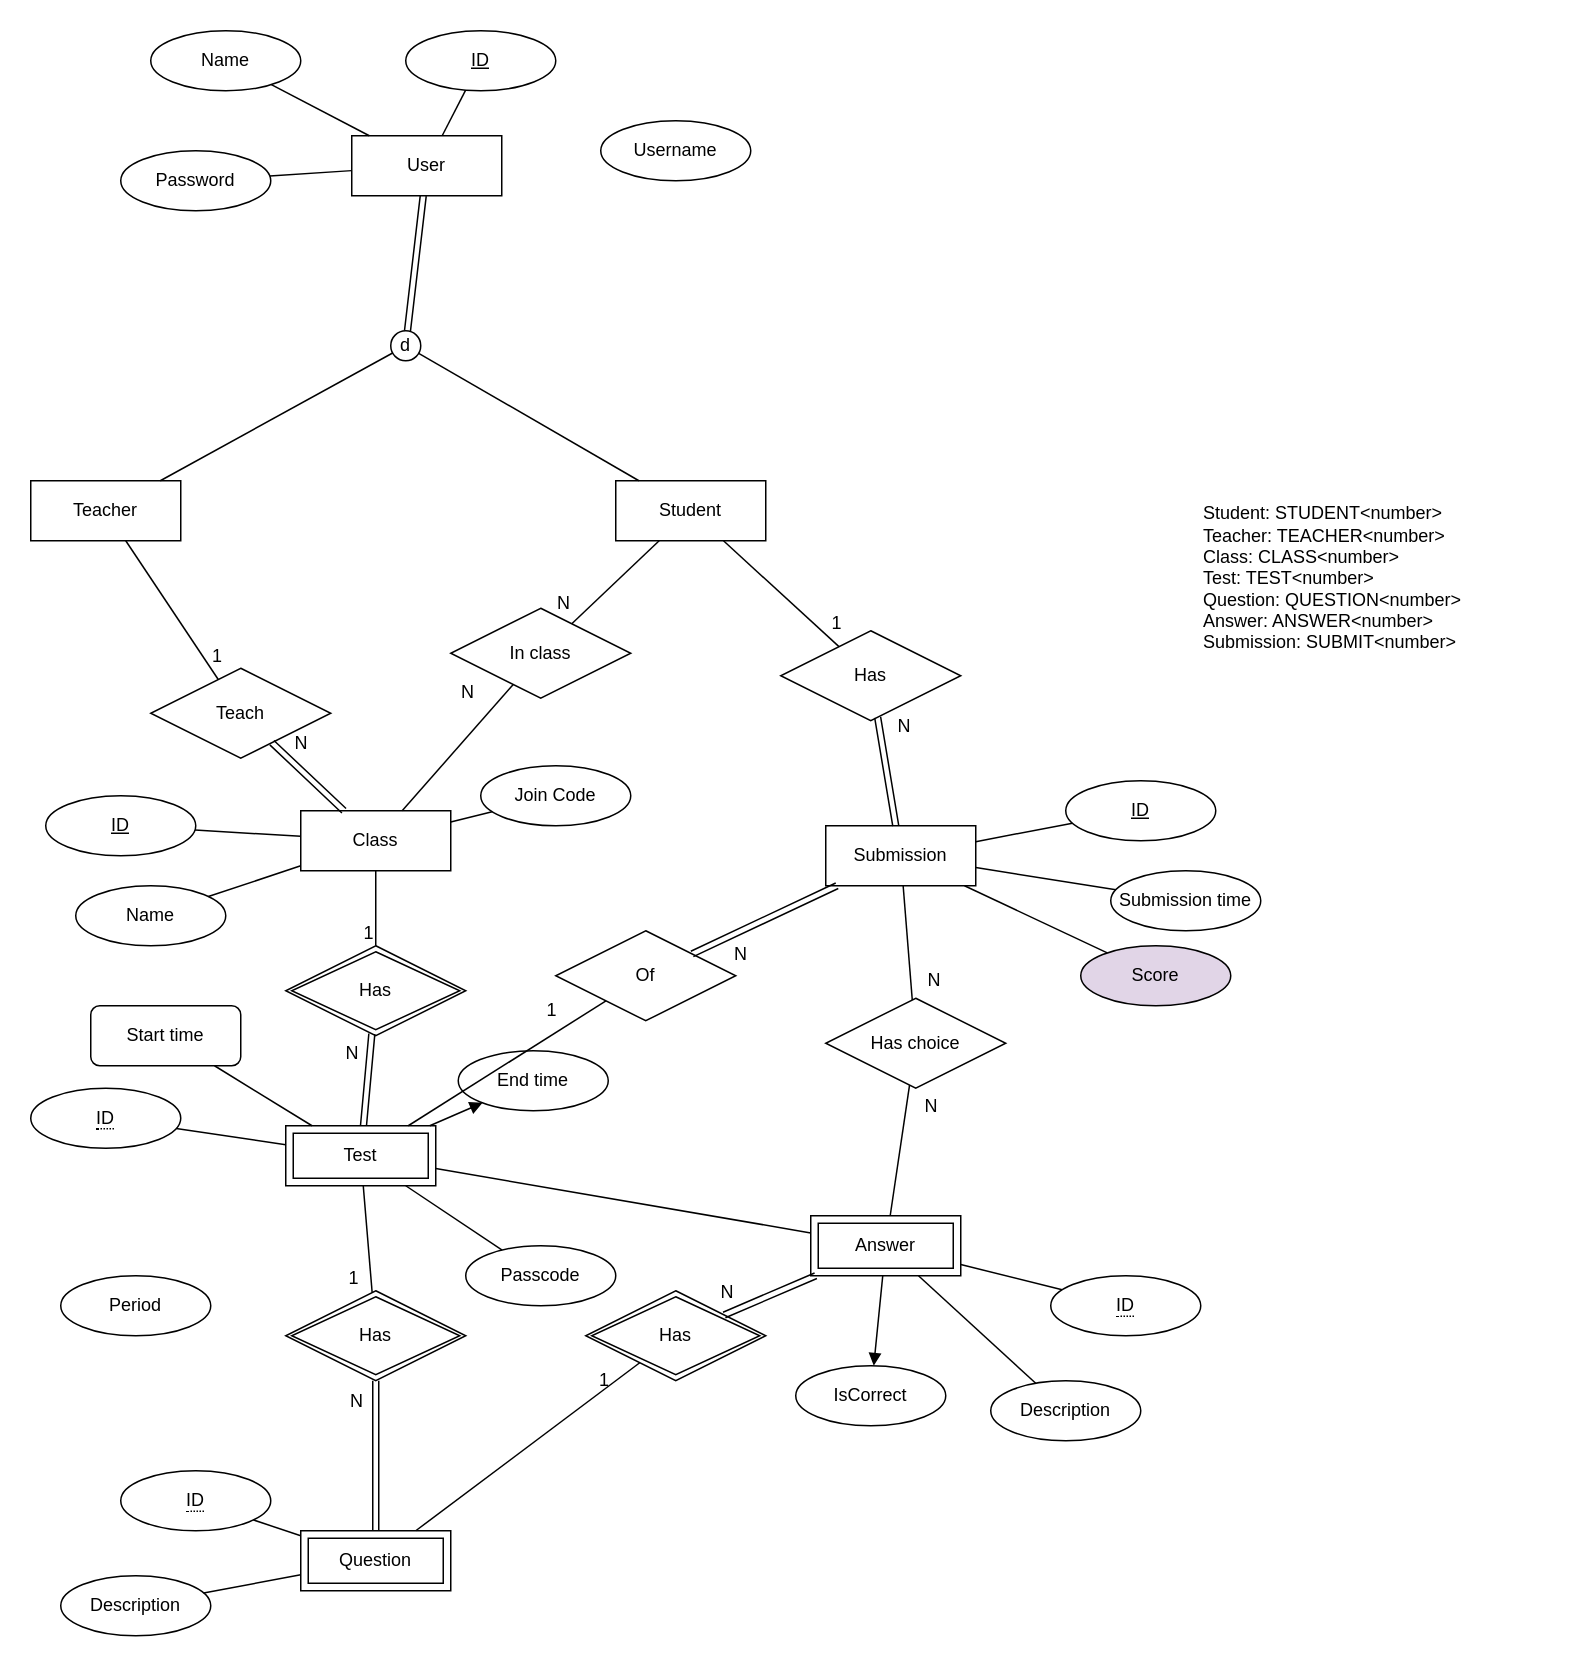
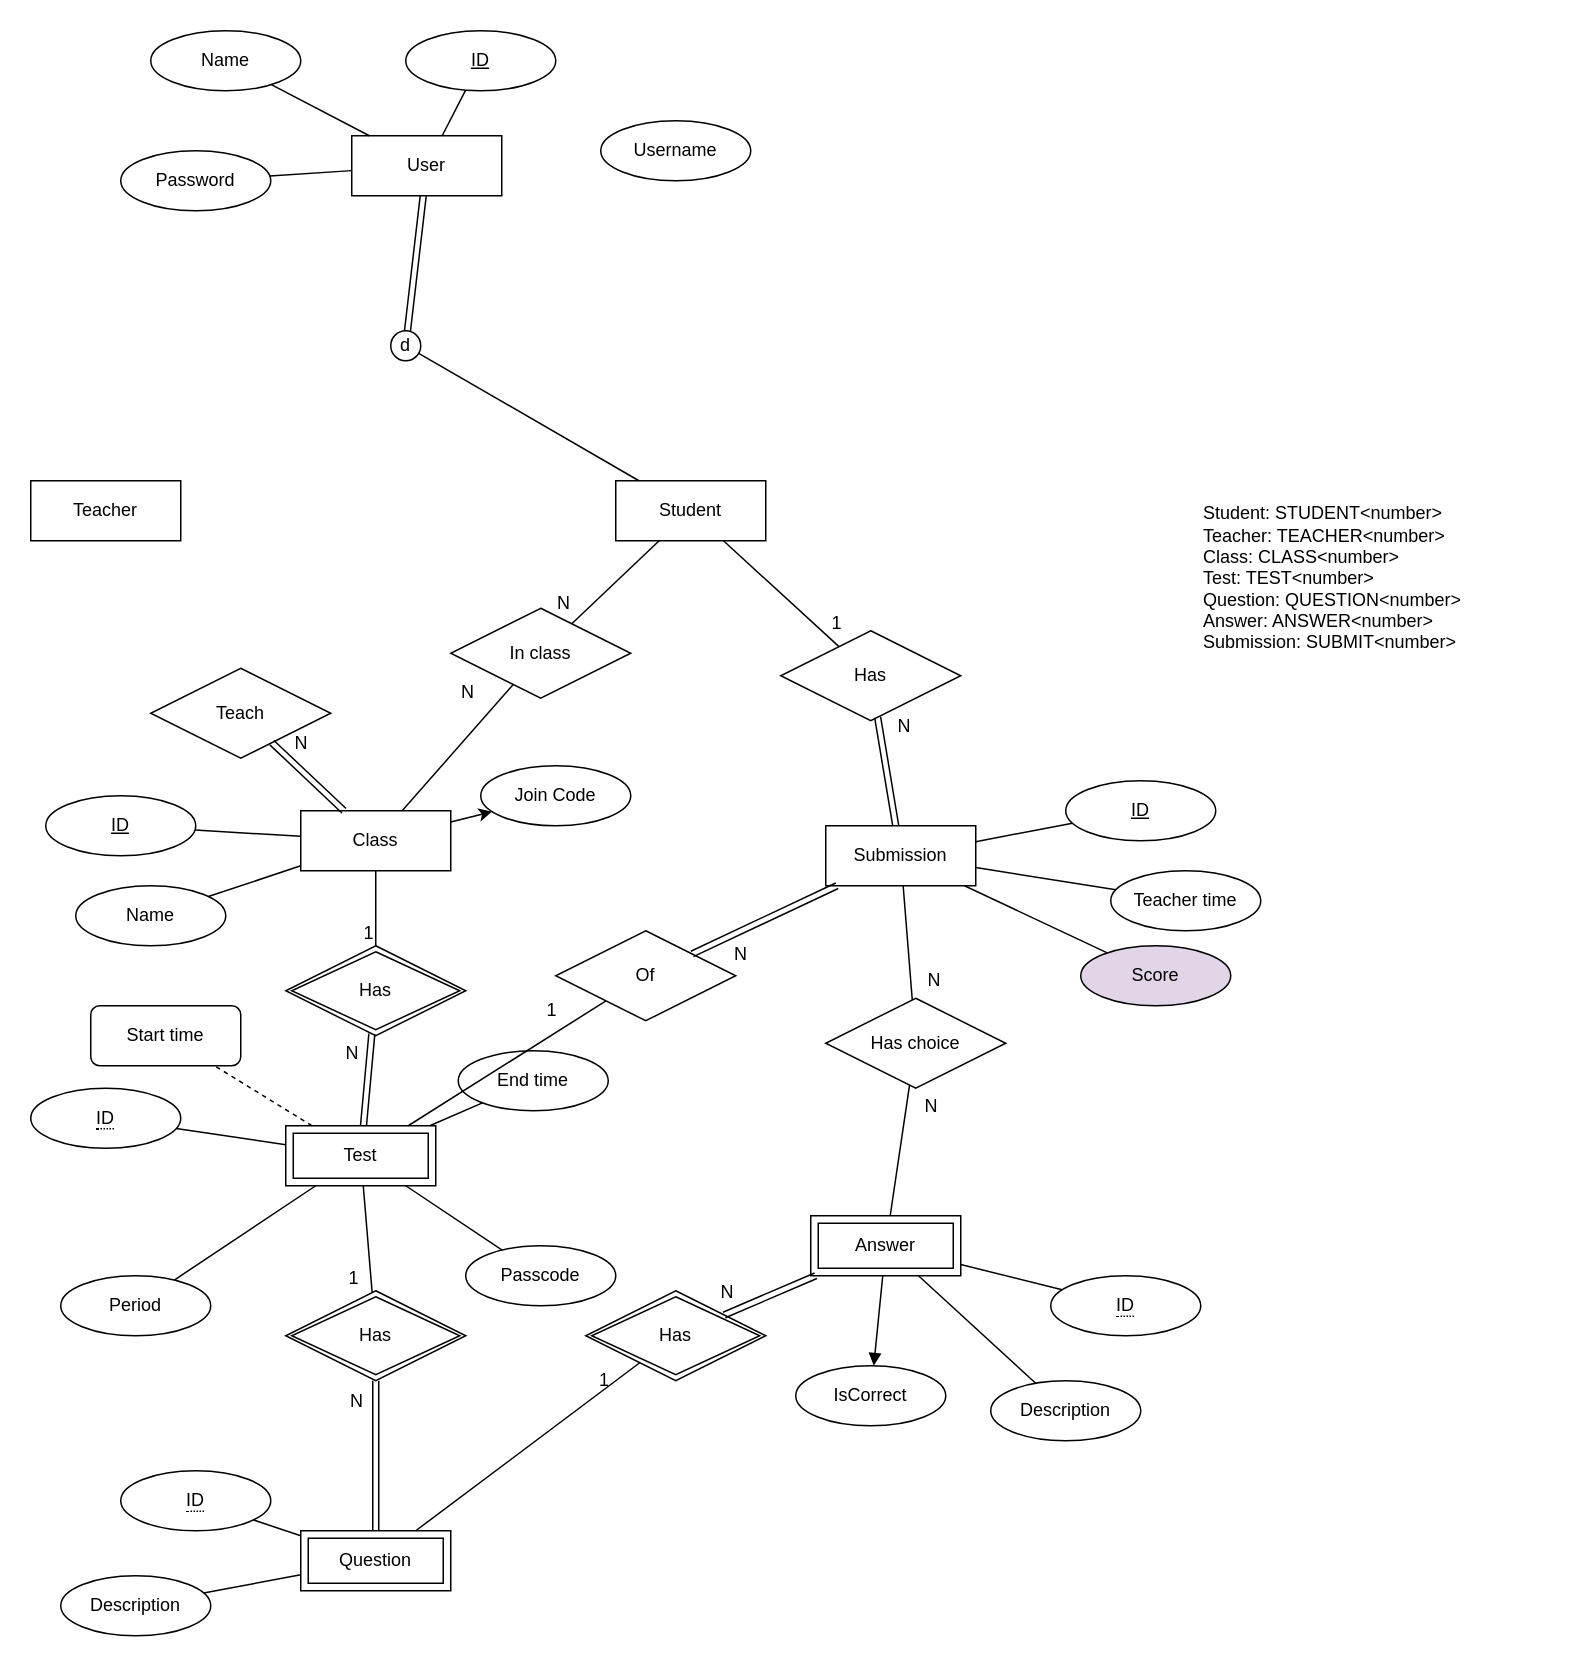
edge "d" -- "Teacher": removed
edge "Teacher" -- "Teach": removed, label "1"
edge "Join Code" -- "Class": arrowhead none -> classic
node "Submission time": label "Submission time" -> "Teacher time"
edge "Start time" -- "Test": style solid -> dashed
edge "Test" -> "End time": arrowhead block -> none
edge "Test" -- "Answer": now "Test" -- "Period"
